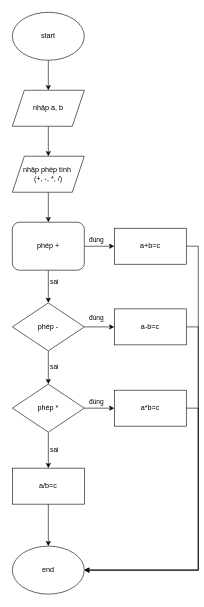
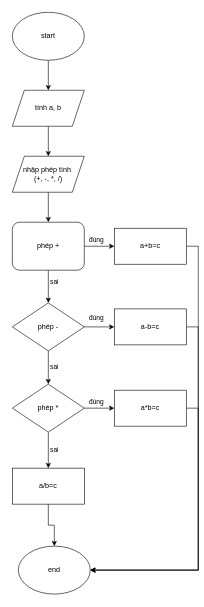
node "nhập a, b": label "nhập a, b" -> "tính a, b"
node "end": moved (48, 570) -> (54, 570)
